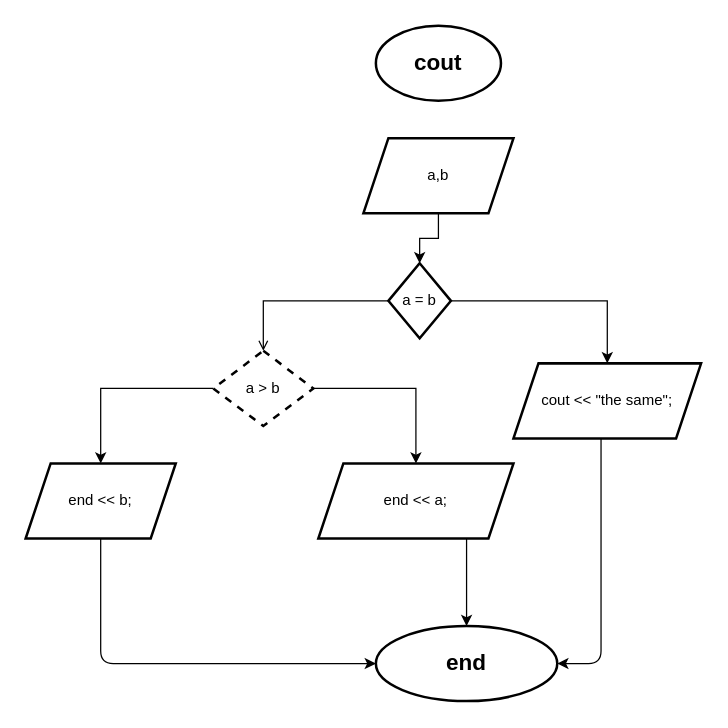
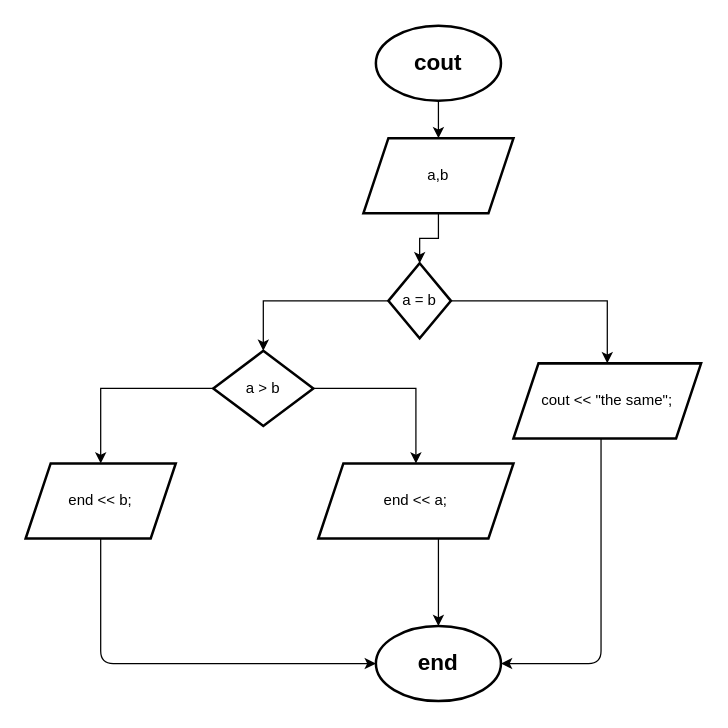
edge "cout" -> "a,b": added
edge "a = b" -> "a > b": arrowhead open -> classic
node "a > b": style dashed -> solid
node "end": size 181x75 -> 125x75
